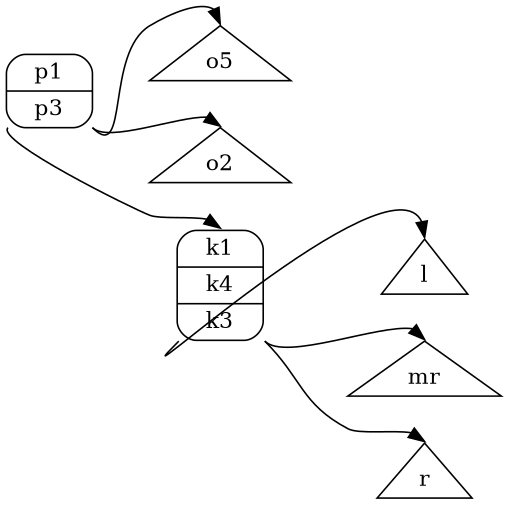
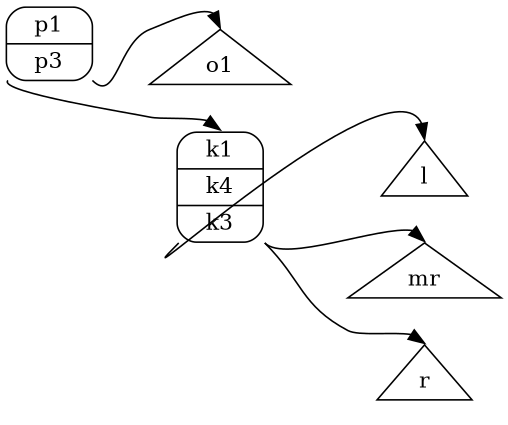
node "o5": label "o5" -> "o1"
node "o2": removed
